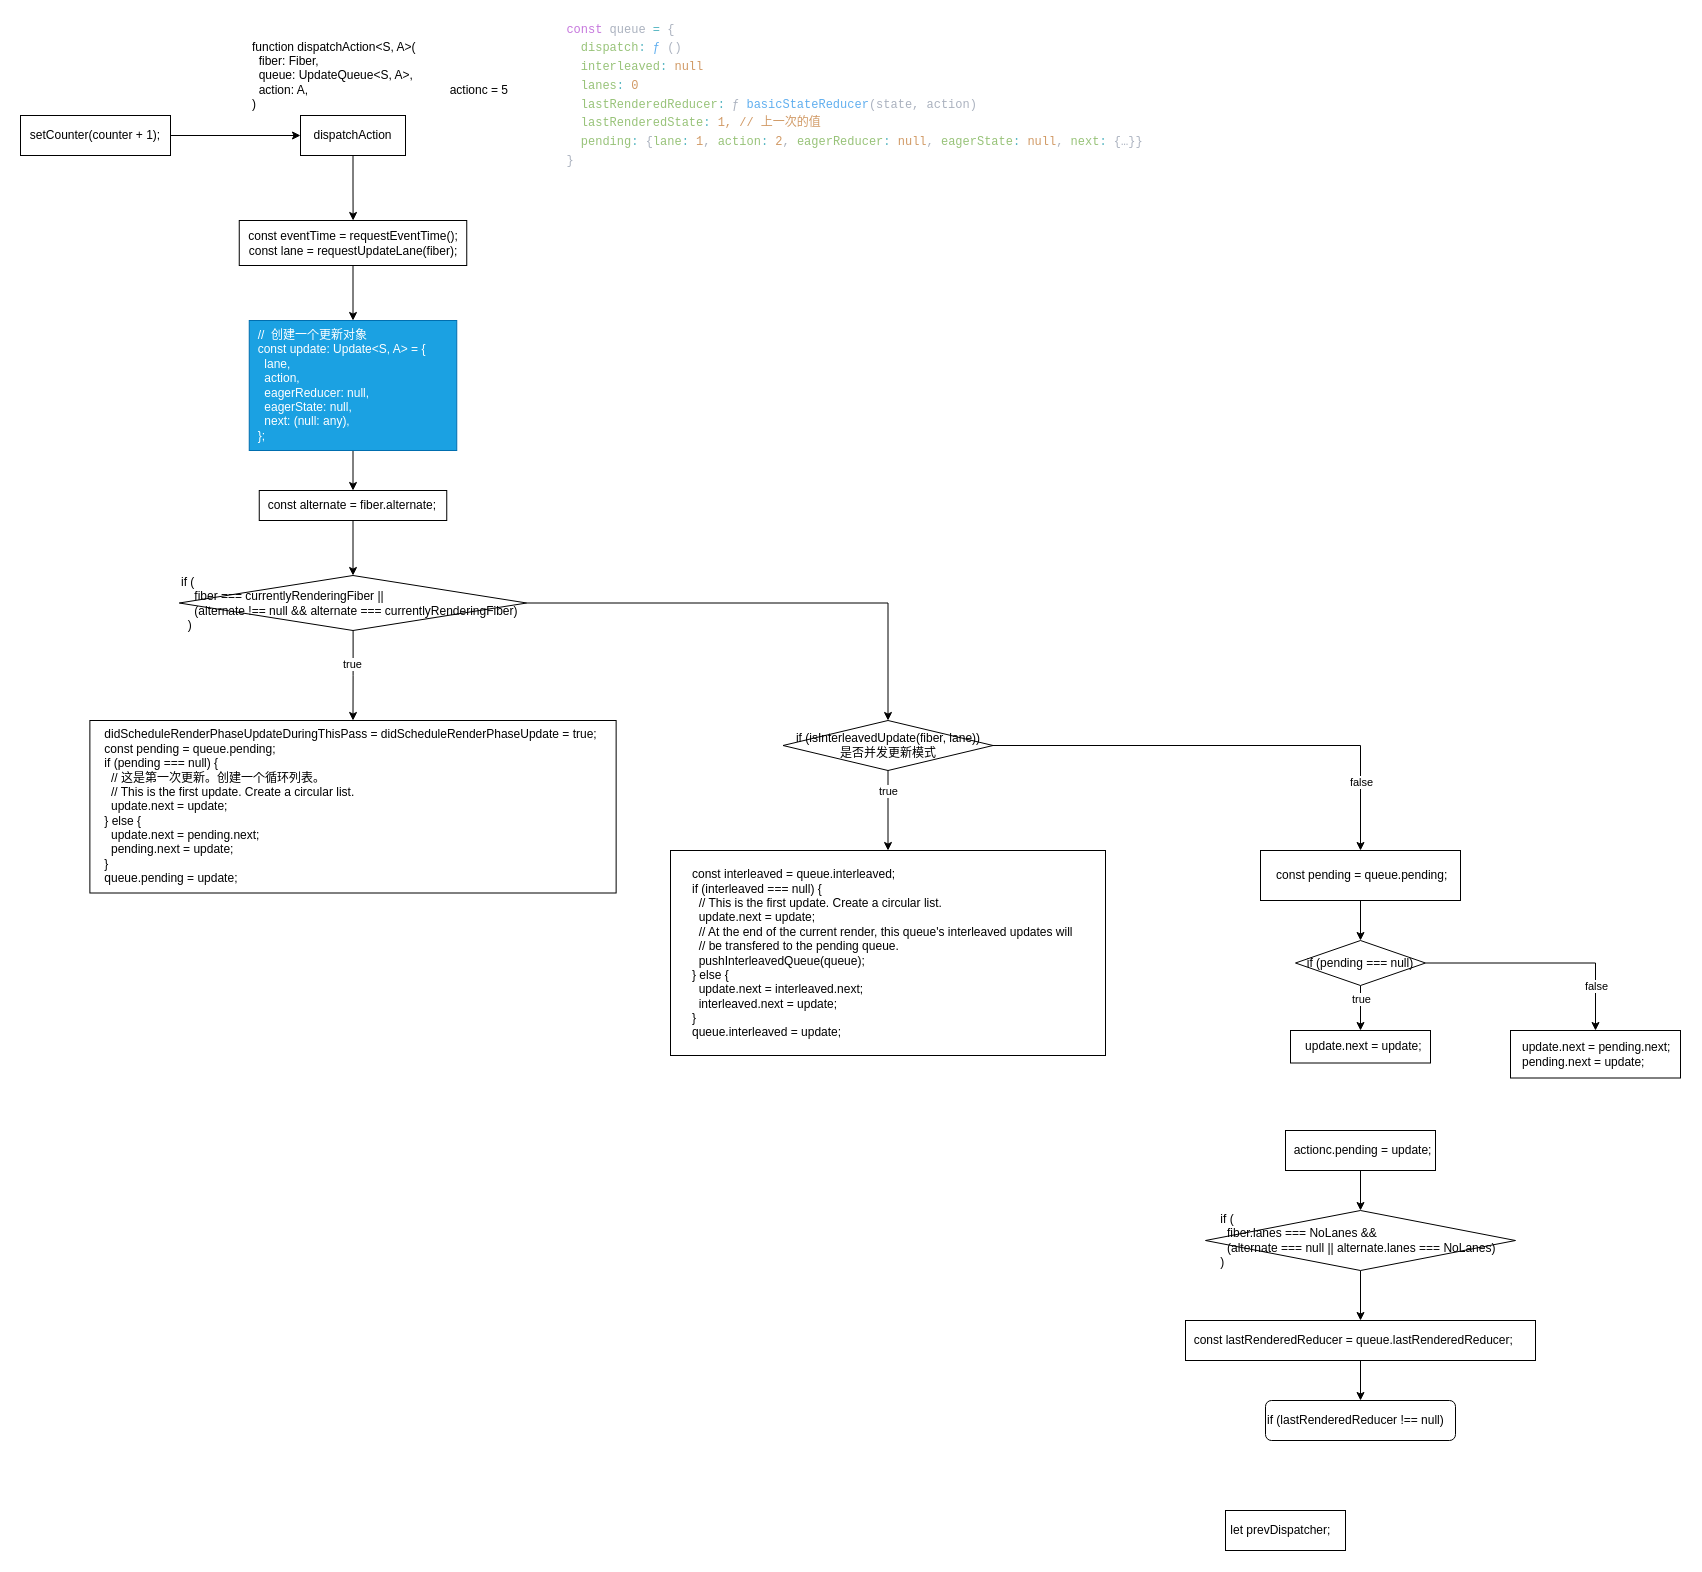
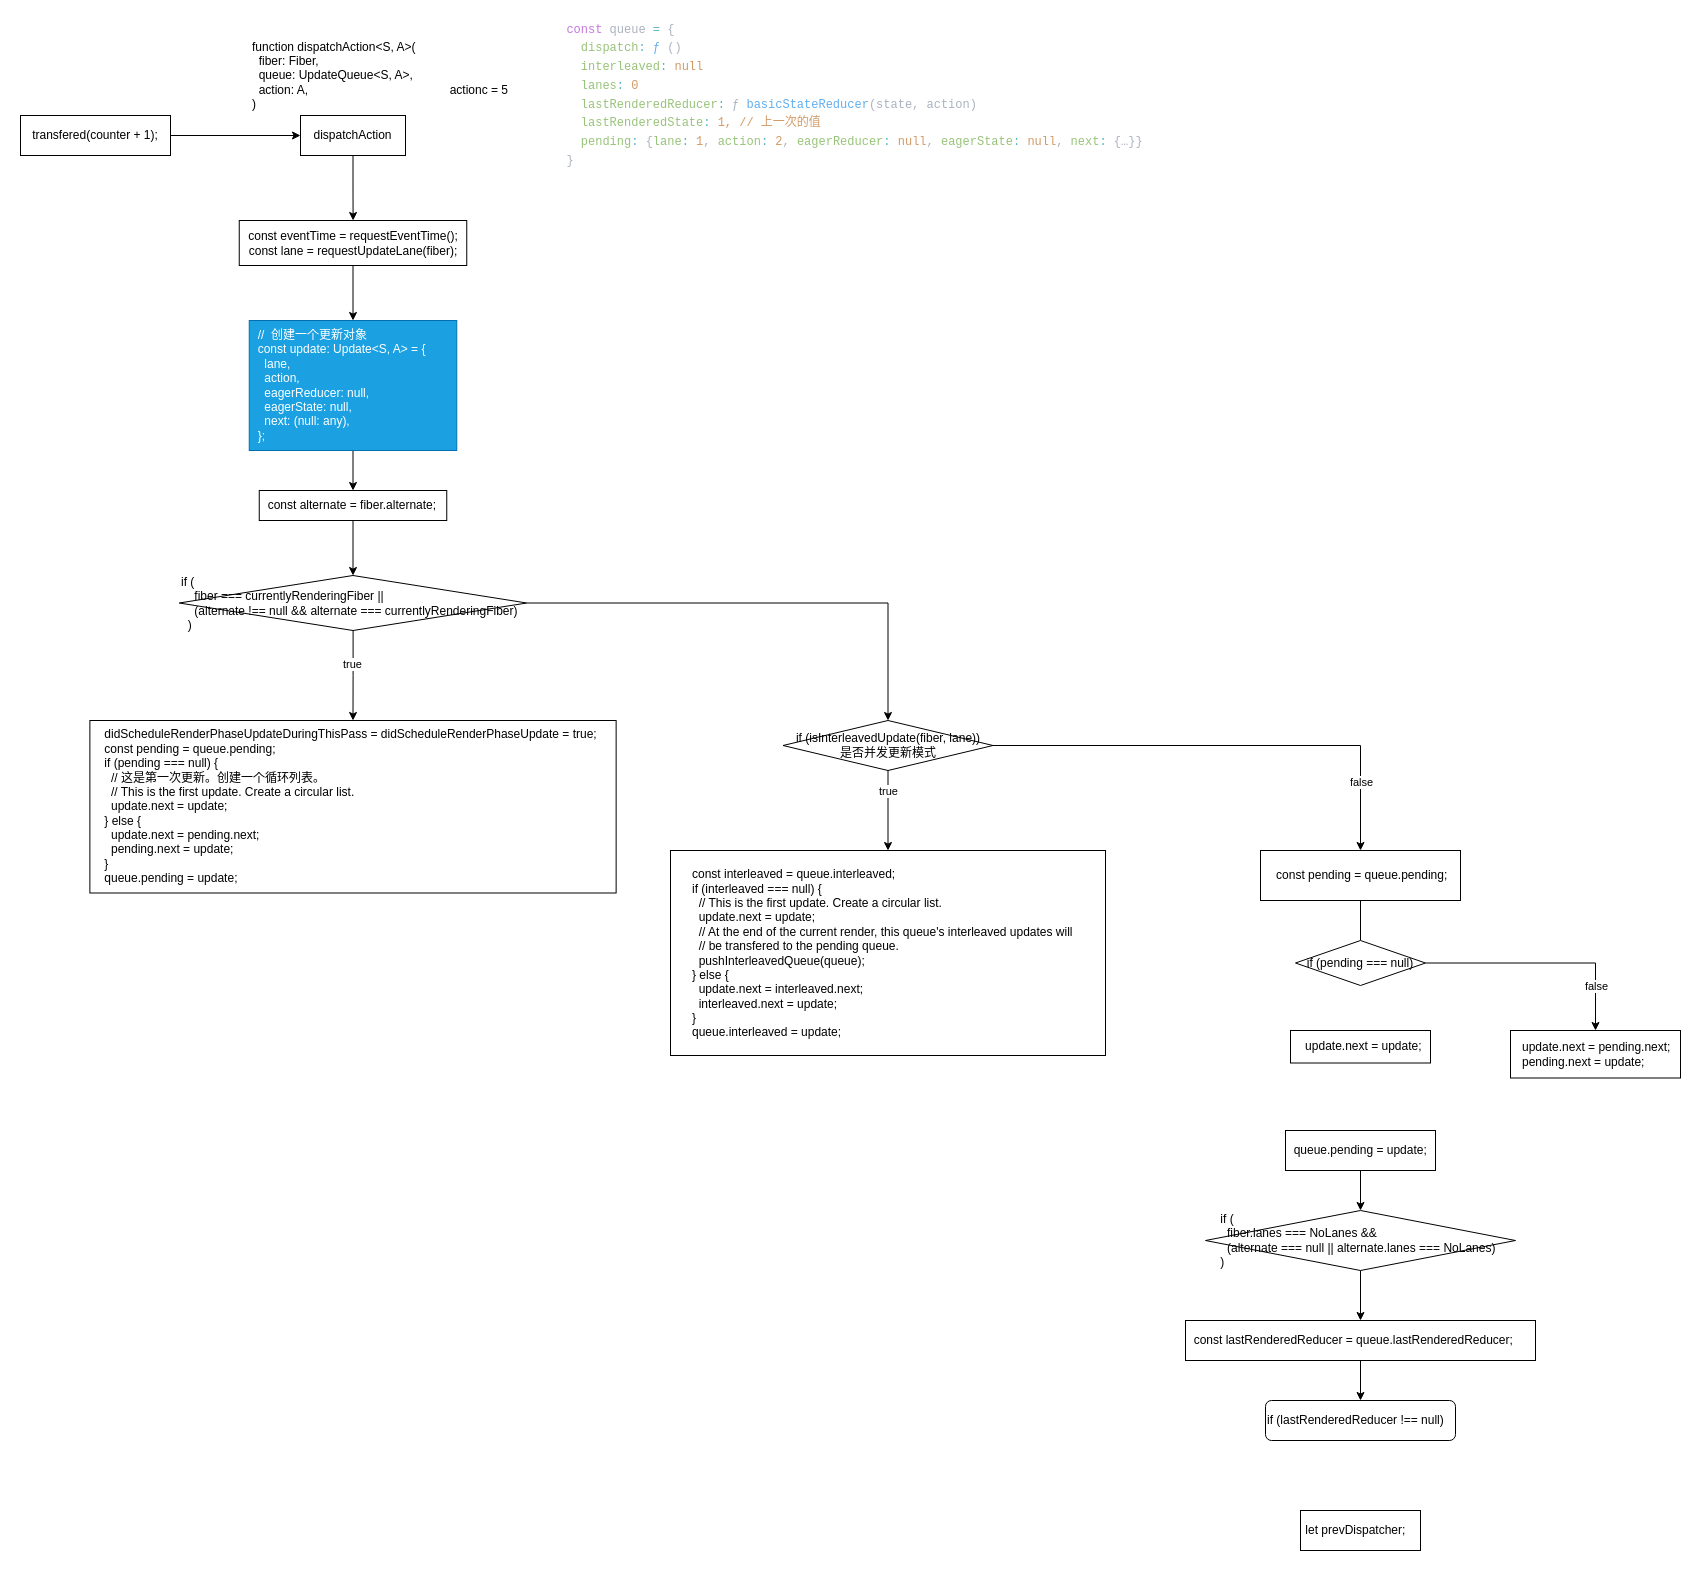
node "setCounter(counter + 1);": label "setCounter(counter + 1);" -> "transfered(counter + 1);"
edge "const pending = queue.pending;" -> "if (pending === null)": arrowhead classic -> none
edge "if (pending === null)" -> "update.next = update;": removed, label "true"
node "actionc.pending = update;": label "actionc.pending = update;" -> "queue.pending = update;"
node "let prevDispatcher;": moved (1286, 1531) -> (1361, 1531)
